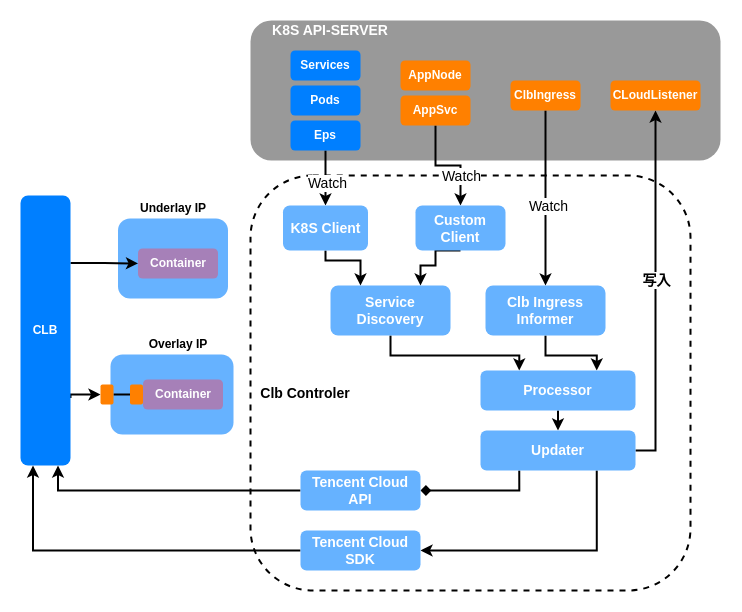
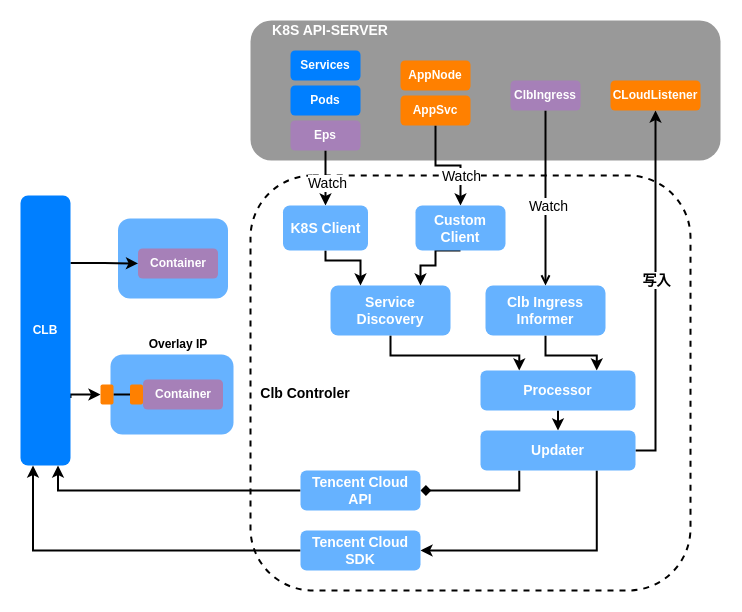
node "ClbIngress": fillcolor #ff8000 -> #a680b8
node "Eps": fillcolor #007fff -> #a680b8
node "Underlay IP": removed
edge "ClbIngress" -> "Clb Ingress Informer": arrowhead classic -> open
